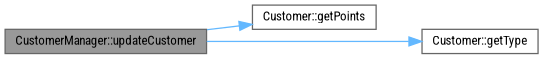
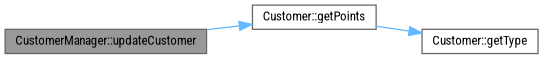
edge "CustomerManager::updateCustomer" -> "Customer::getType": now "Customer::getPoints" -> "Customer::getType"
